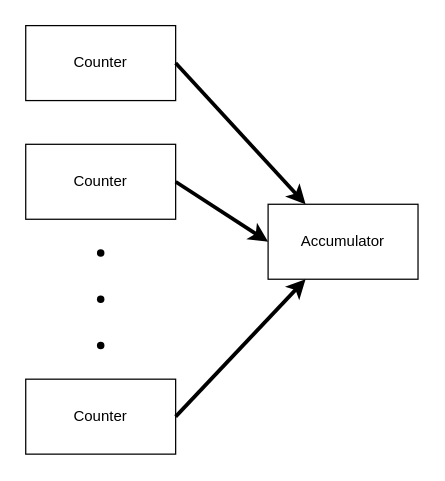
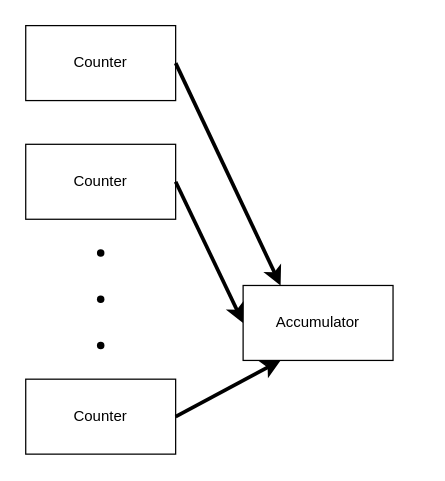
node "Accumulator": moved (343, 242) -> (318, 323)
